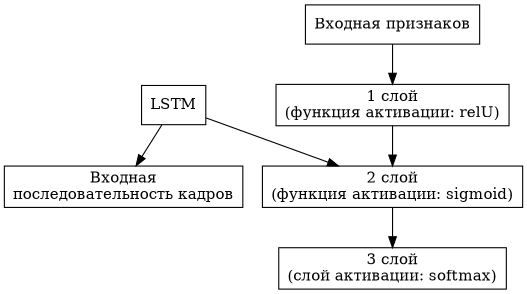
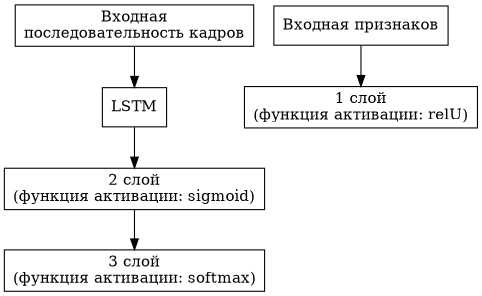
edge "1 слой (функция активации: relU)" -> "2 слой (функция активации: sigmoid)": removed
edge "LSTM" -> "Входная последовательность кадров": reversed
node "3 слой (слой активации: softmax)": label "3 слой (слой активации: softmax)" -> "3 слой (функция активации: softmax)"
